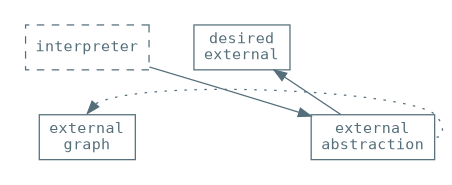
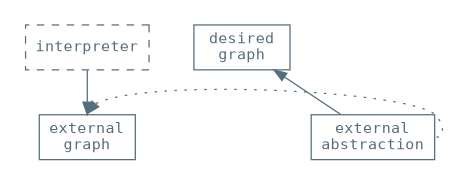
node "desired external": label "desired external" -> "desired graph"
edge "interpreter" -> "external abstraction": now "interpreter" -> "external graph"
